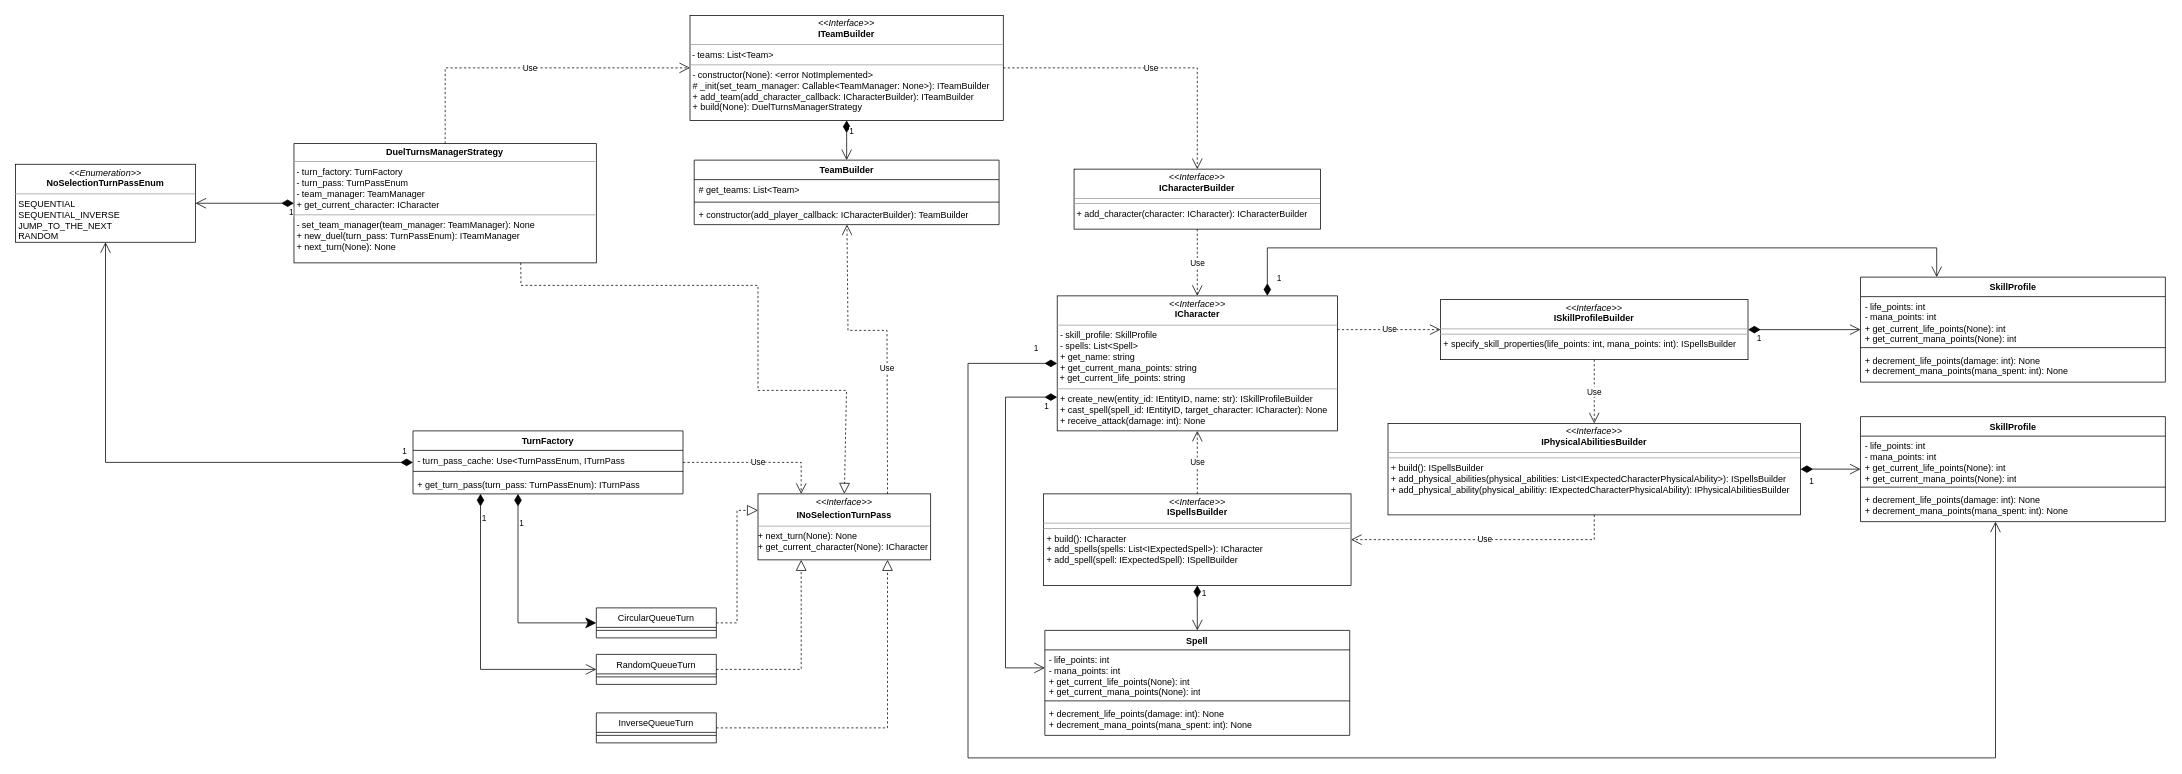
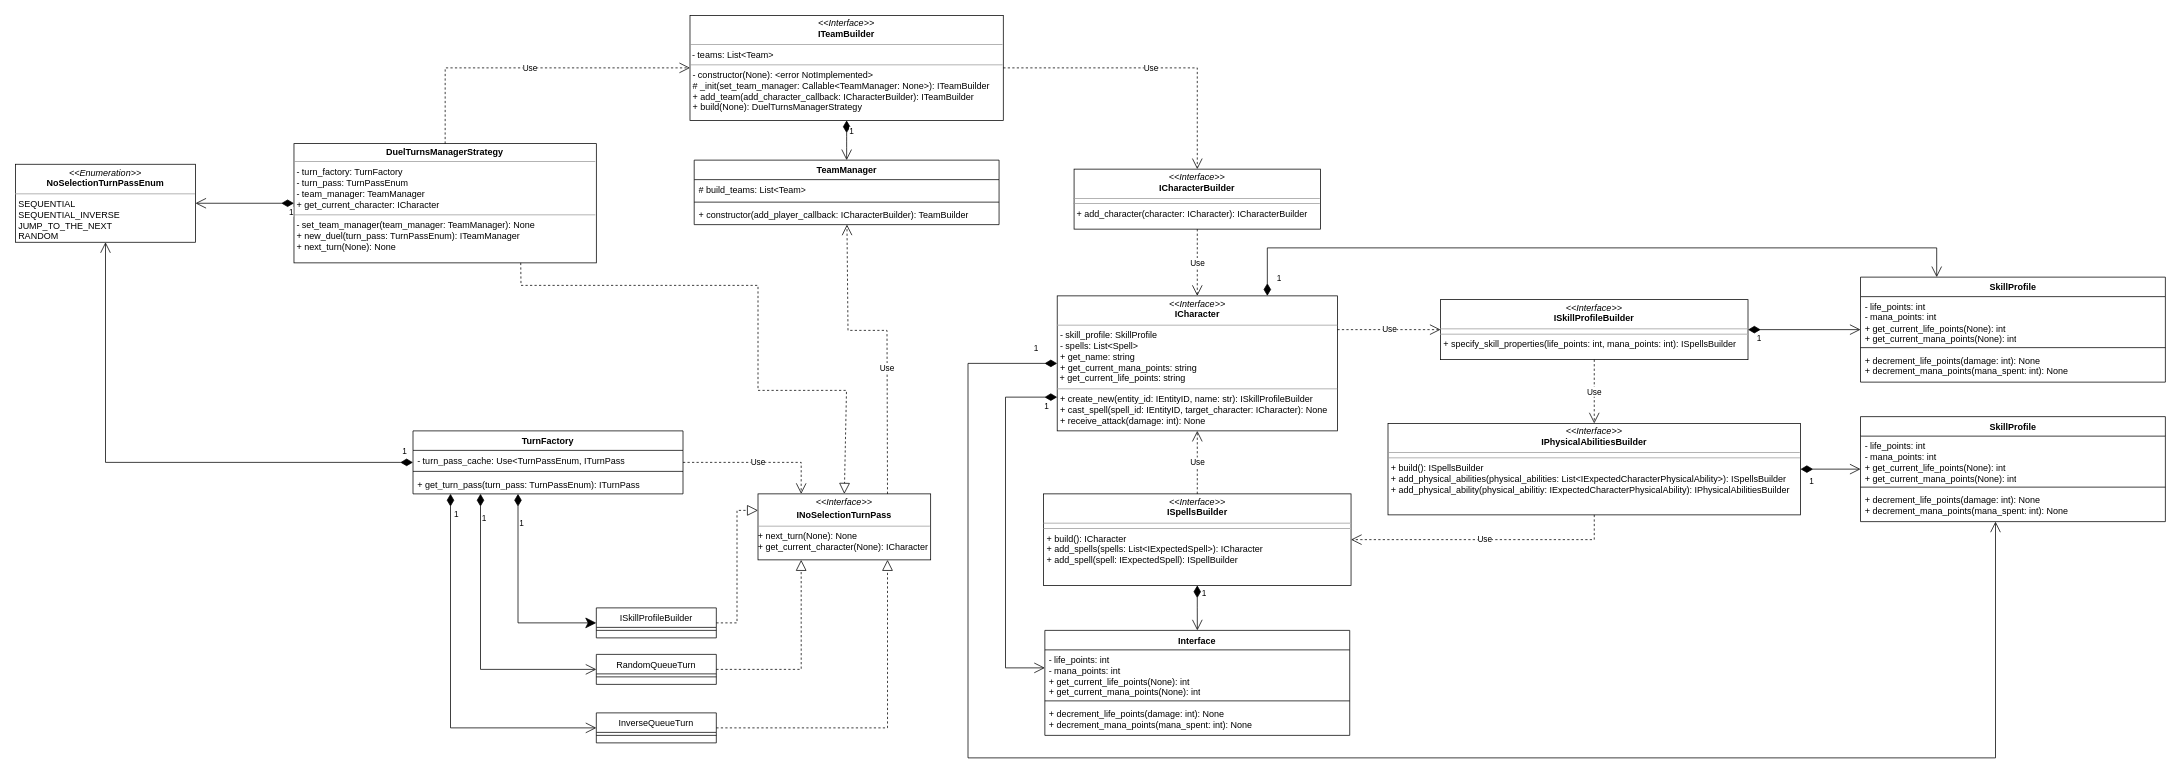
node "TeamBuilder": label "TeamBuilder" -> "TeamManager"
node "# get_teams: List<Team>": label "# get_teams: List<Team>" -> "# build_teams: List<Team>"
edge "TurnFactory" -- "InverseQueueTurn": added, label "1"
node "CircularQueueTurn": label "CircularQueueTurn" -> "ISkillProfileBuilder"
node "Spell": label "Spell" -> "Interface"
